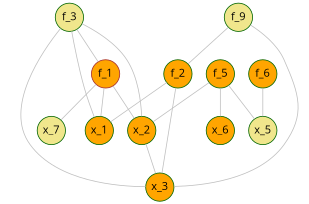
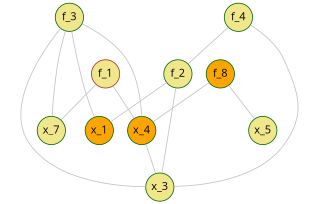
node "f_9": label "f_9" -> "f_4"
edge "f_3" -- "f_1": now "f_3" -- "x_7"
node "f_1": fillcolor orange -> khaki
node "f_2": fillcolor orange -> khaki
node "f_5": label "f_5" -> "f_8"
node "f_6": removed
edge "f_1" -- "x_1": removed
node "x_2": label "x_2" -> "x_4"
node "x_6": removed
node "x_3": fillcolor orange -> khaki
